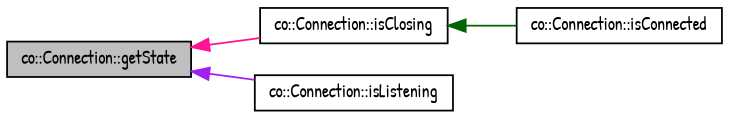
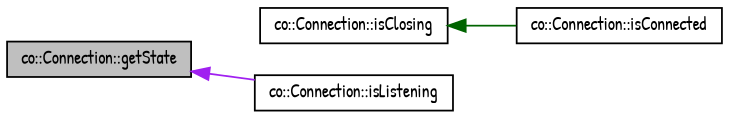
edge "co::Connection::isClosing" -> "co::Connection::getState": removed
